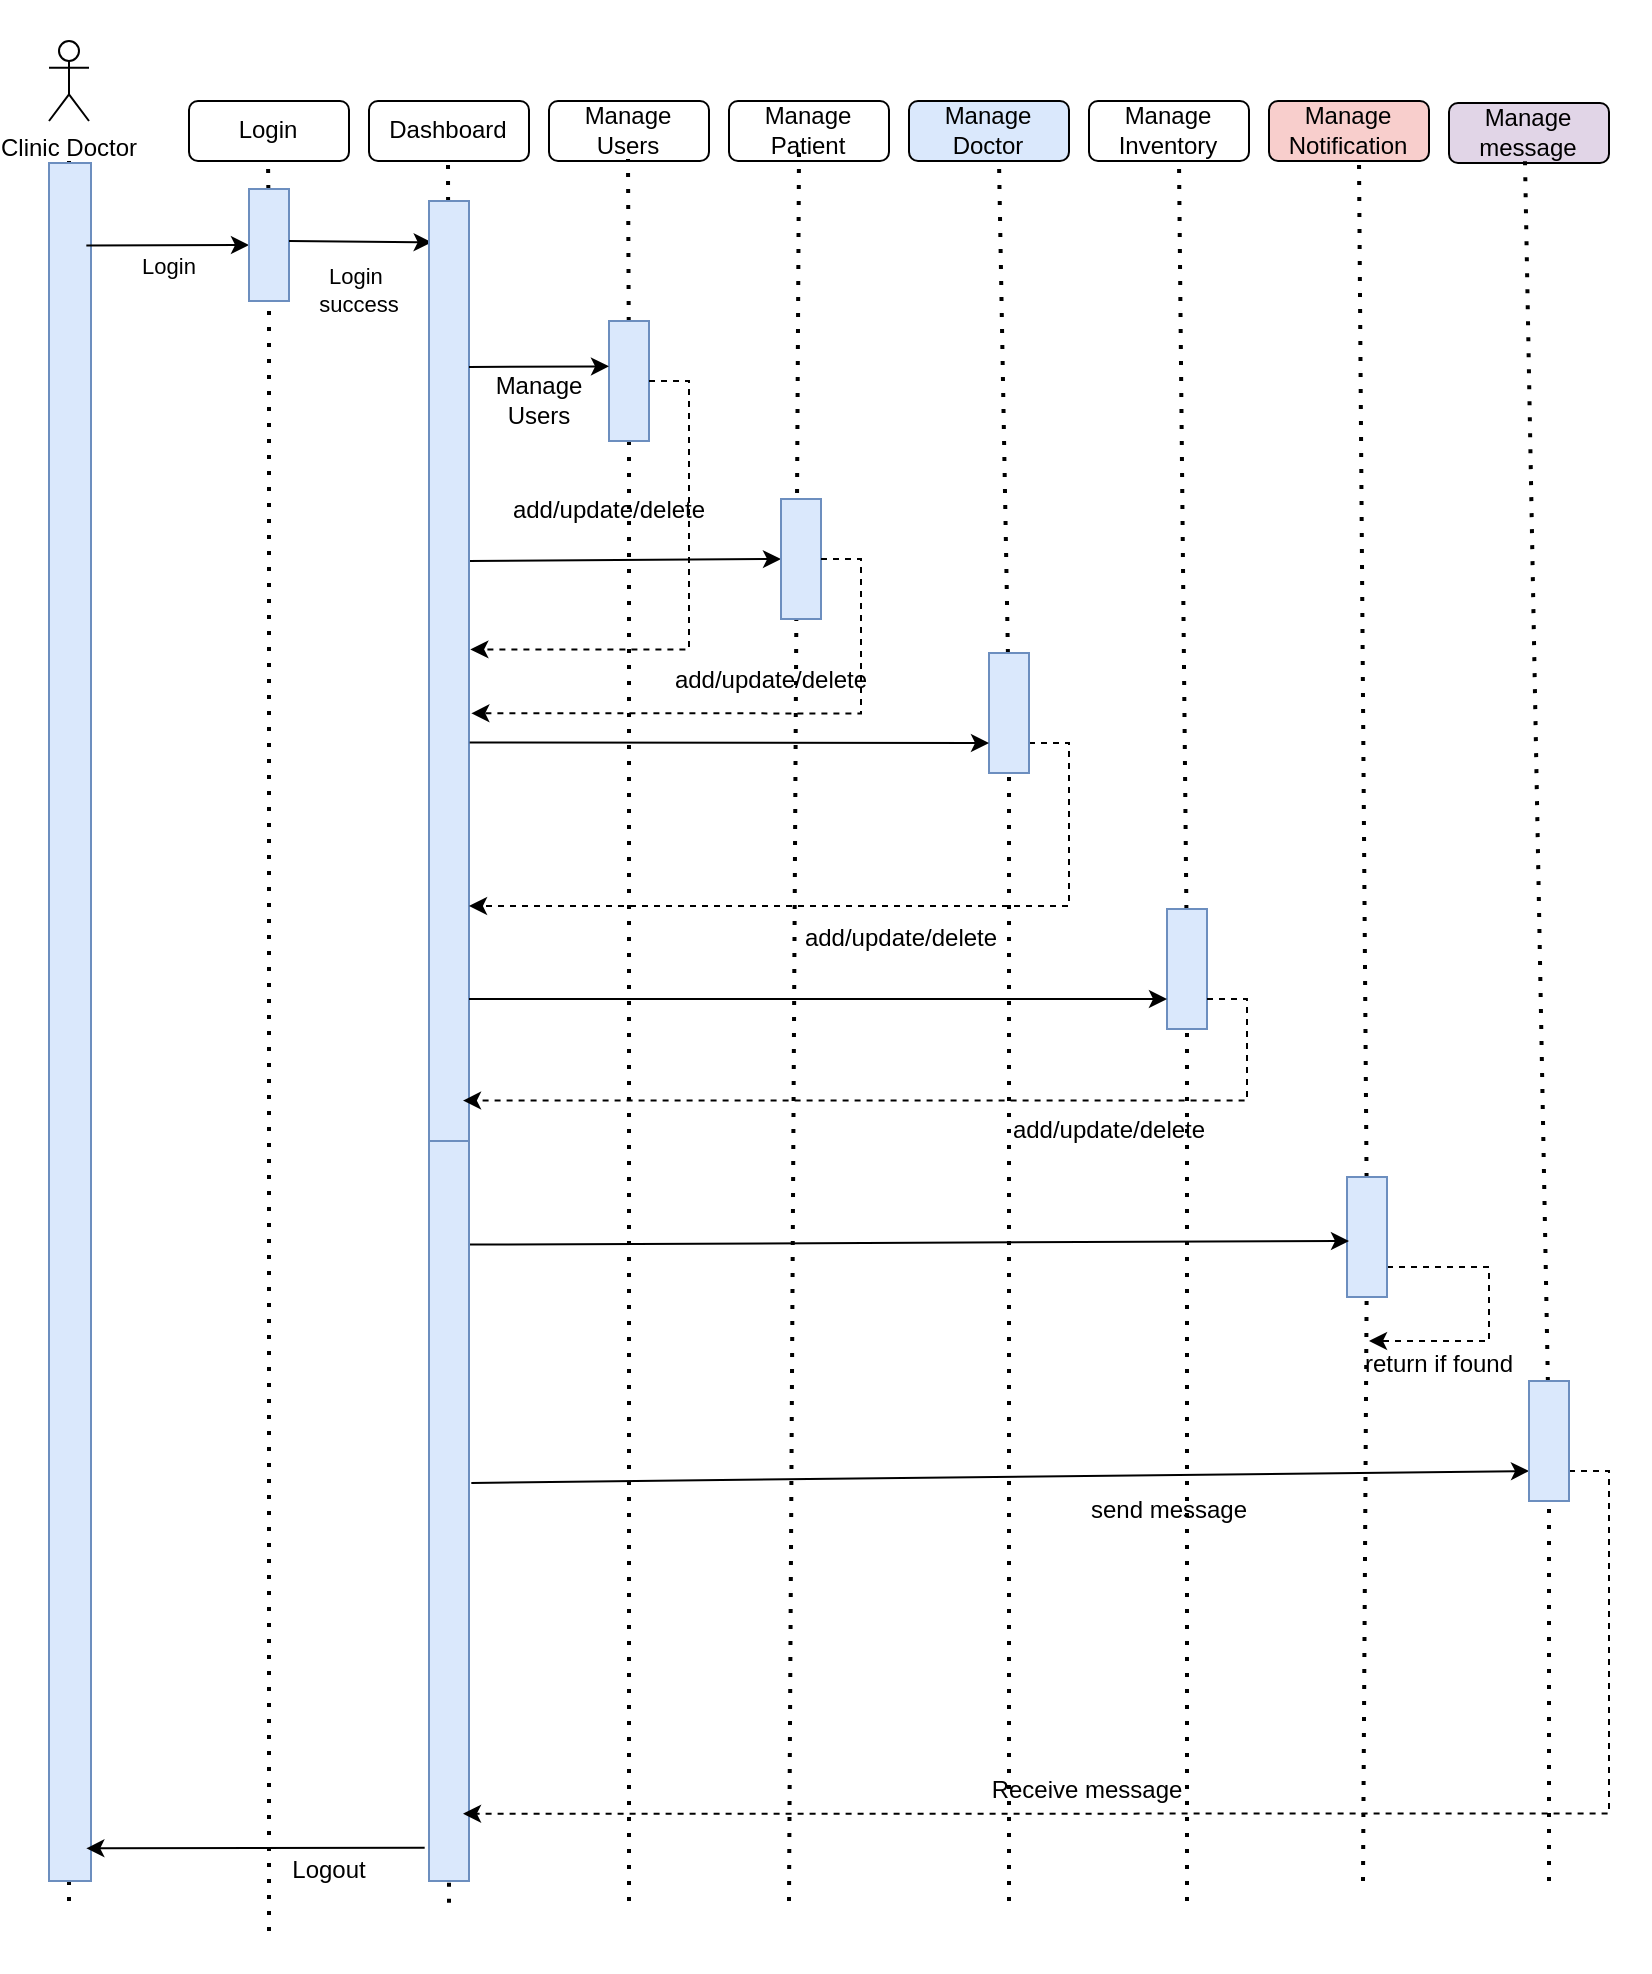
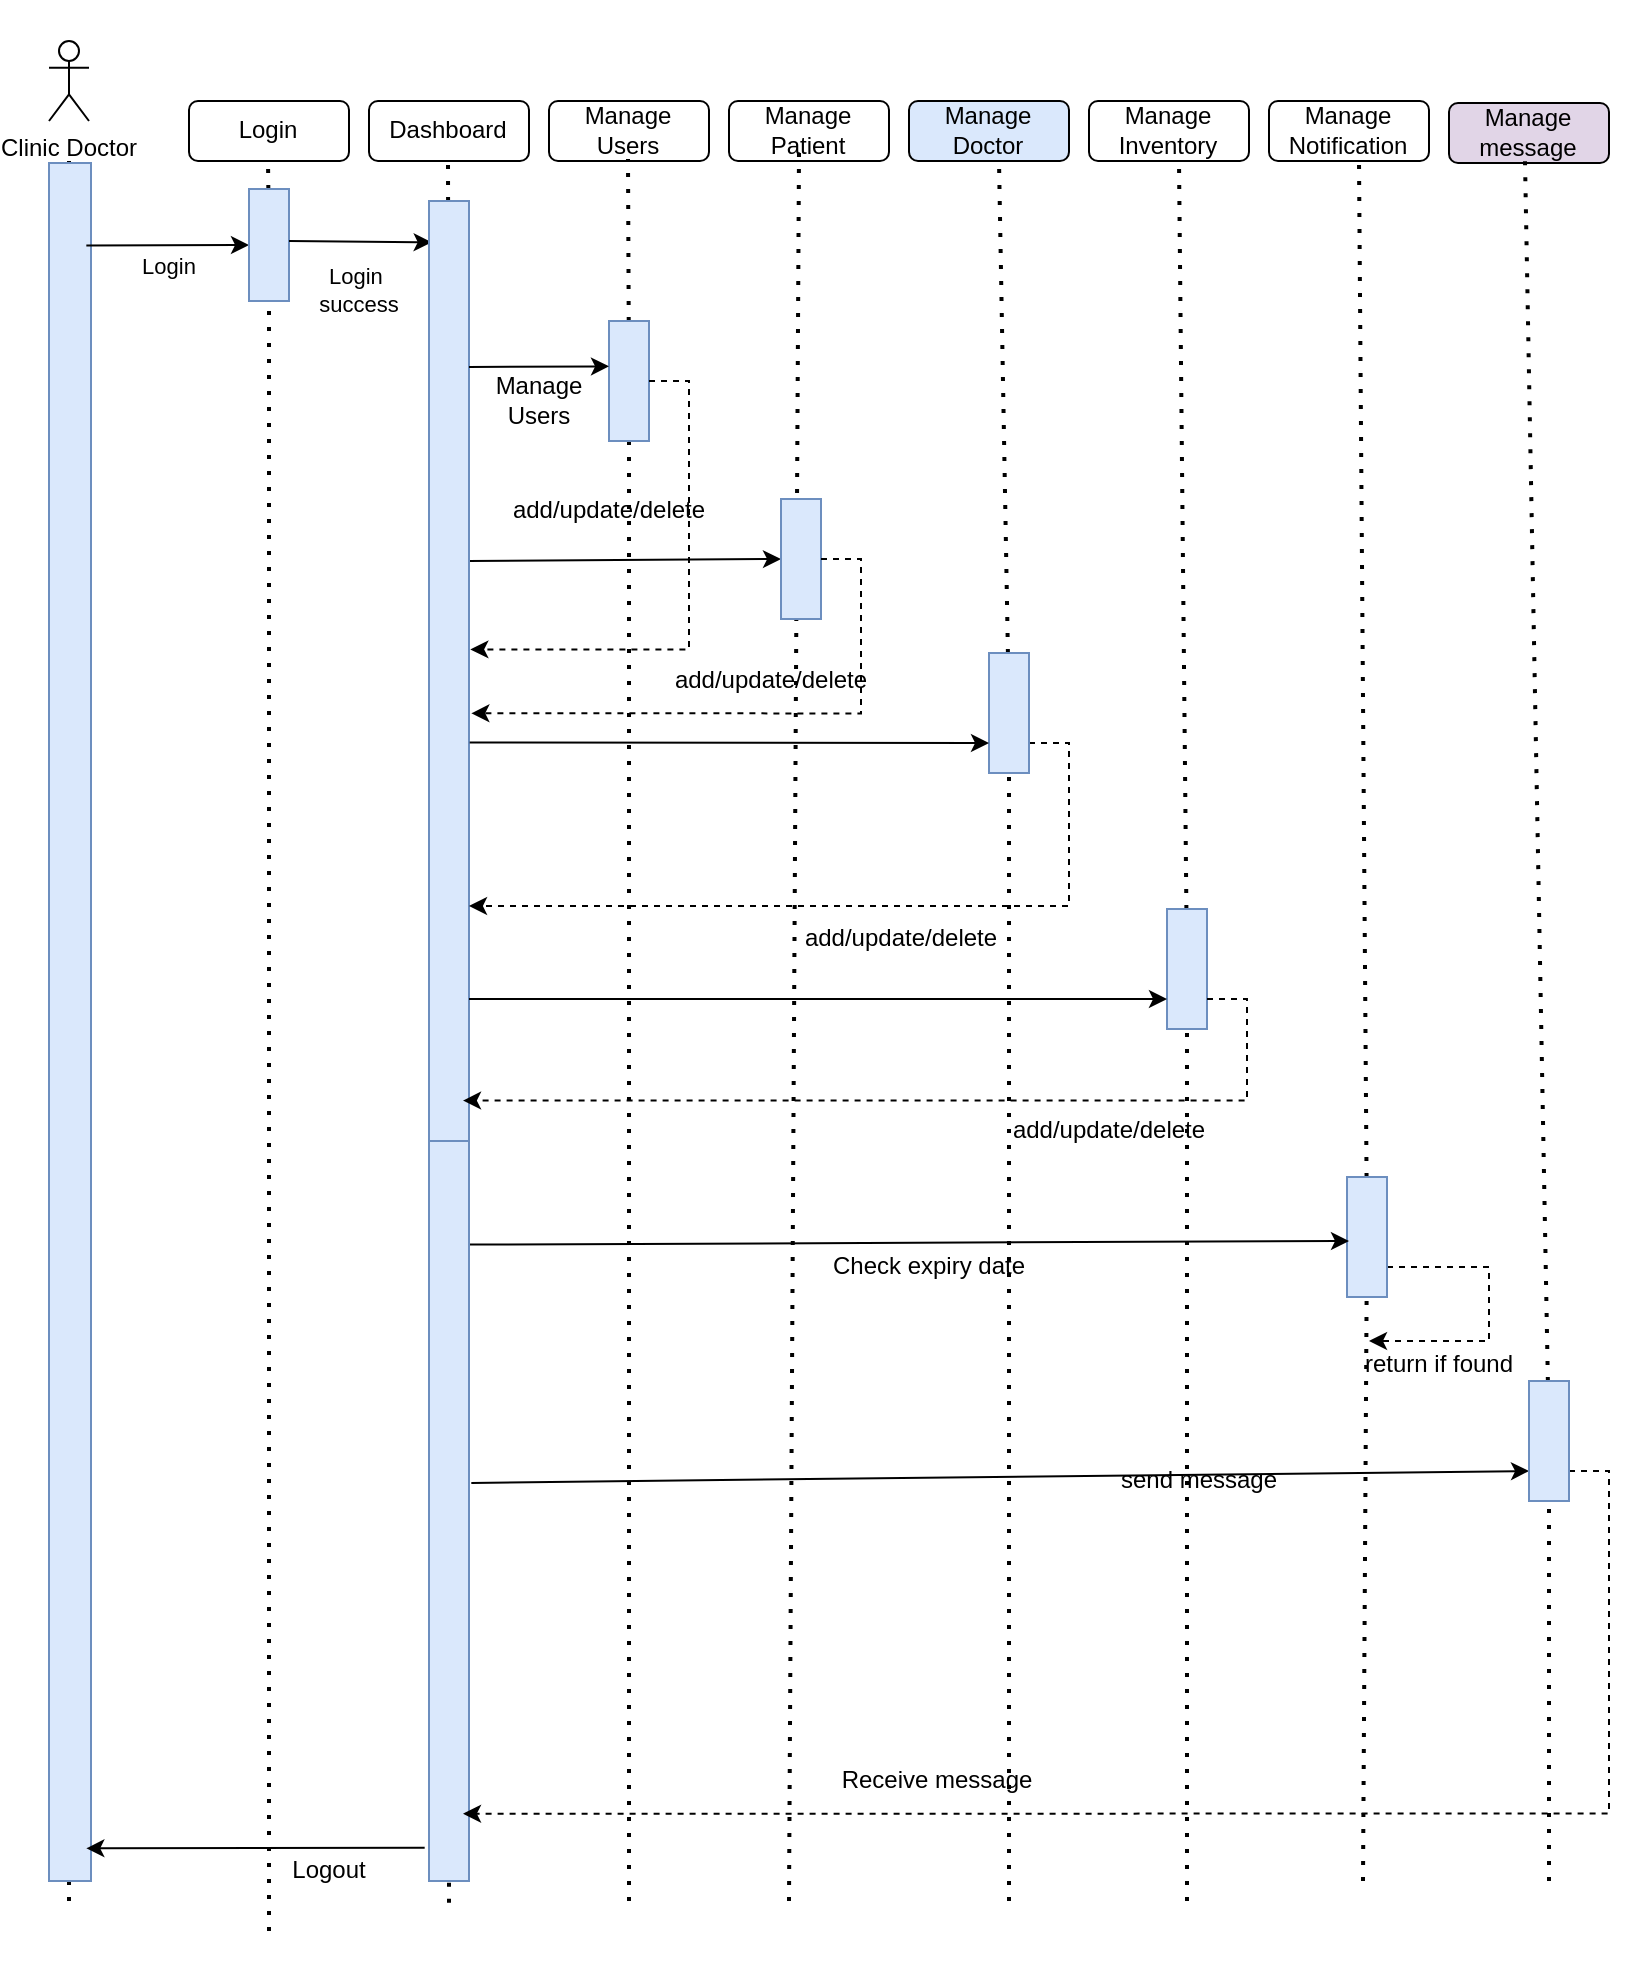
node "Manage Notification": fillcolor #f8cecc -> #ffffff
node "Check expiry date": added
node "send message": moved (1169, 1511) -> (1199, 1481)
node "Receive message": moved (1087, 1791) -> (937, 1781)
